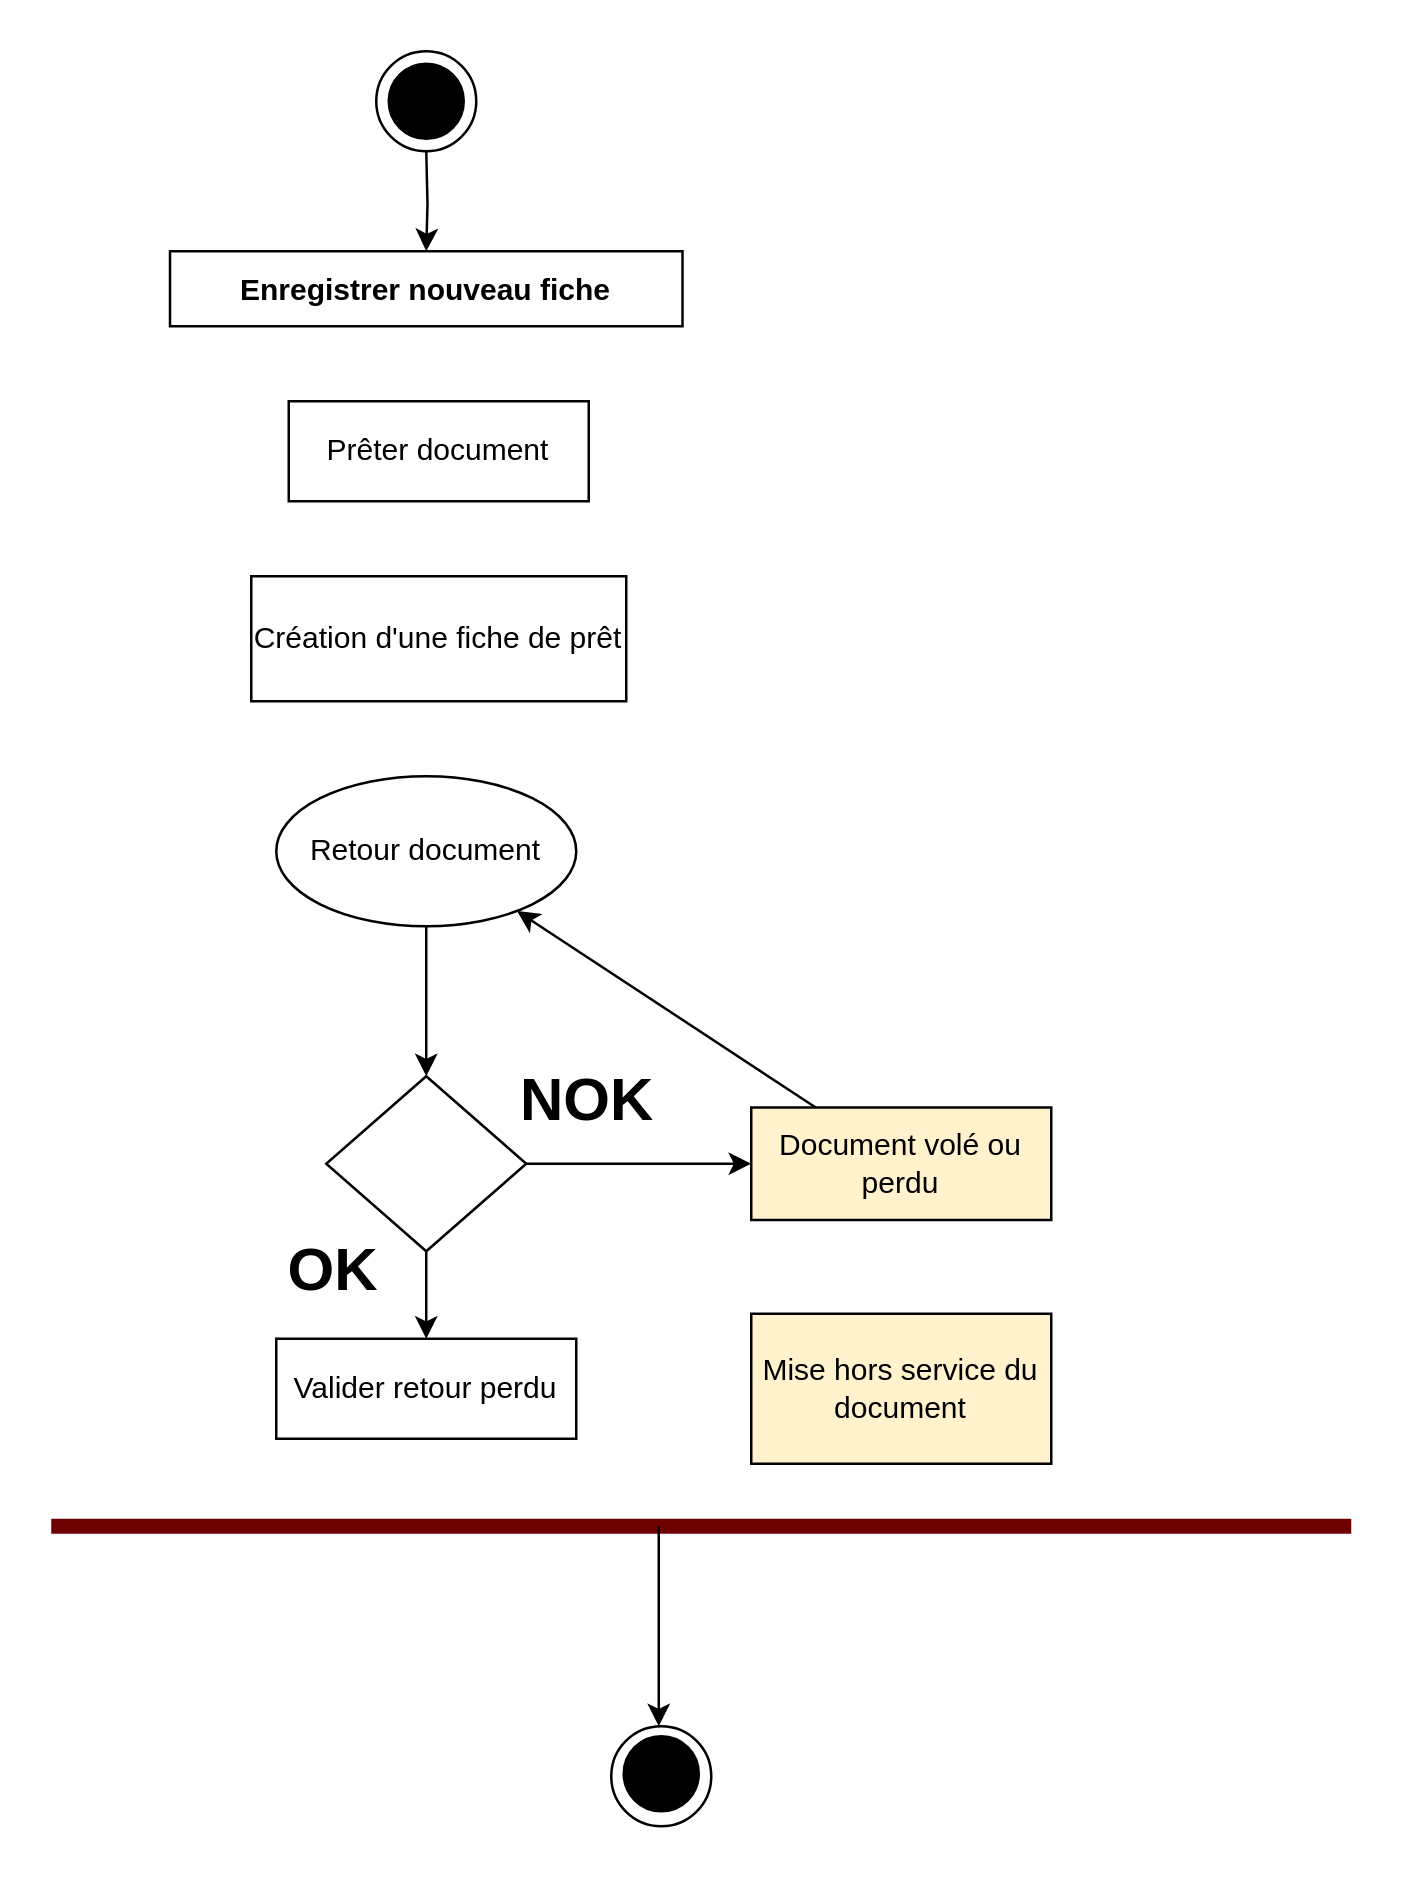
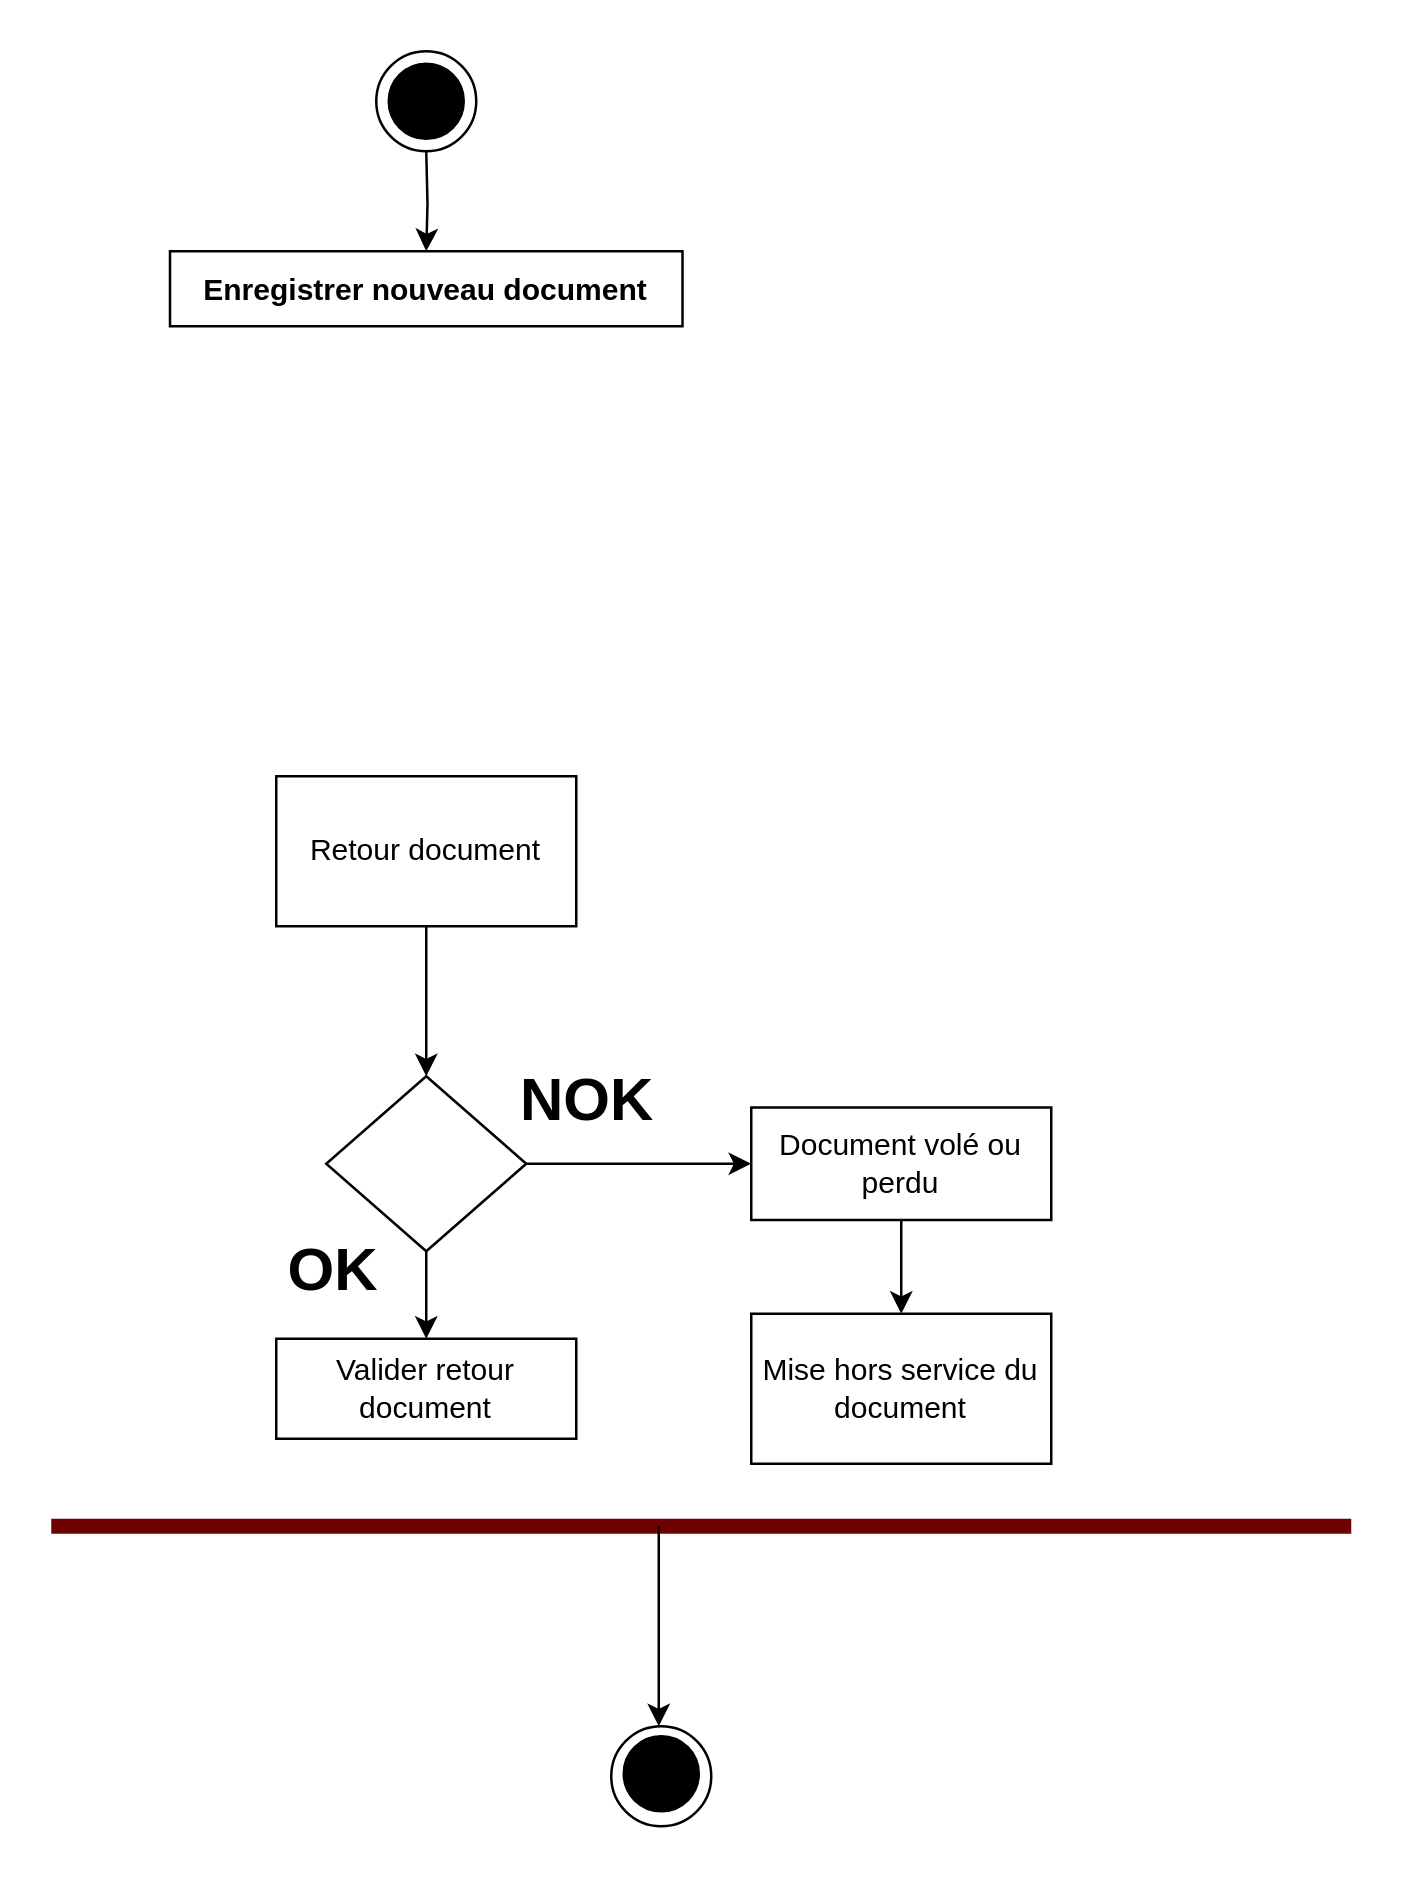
node "Enregistrer nouveau fiche": label "Enregistrer nouveau fiche" -> "Enregistrer nouveau document"
node "Prêter document": removed
node "Création d'une fiche de prêt": removed
node "Retour document": shape ellipse -> rectangle
edge "Document volé ou perdu" -> "Retour document": now "Document volé ou perdu" -> "Mise hors service du document"
node "Document volé ou perdu": fillcolor #fff2cc -> #ffffff
node "Valider retour perdu": label "Valider retour perdu" -> "Valider retour document"
node "Mise hors service du document": fillcolor #fff2cc -> #ffffff
